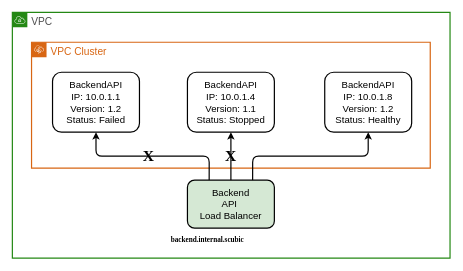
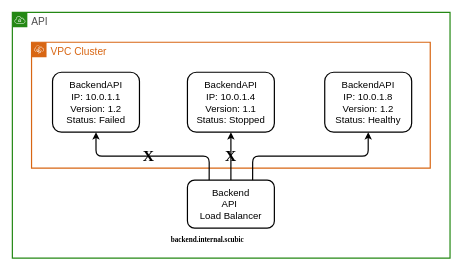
node "VPC": label "VPC" -> "API"
node "Backend API Load Balancer": fillcolor #d5e8d4 -> #ffffff
